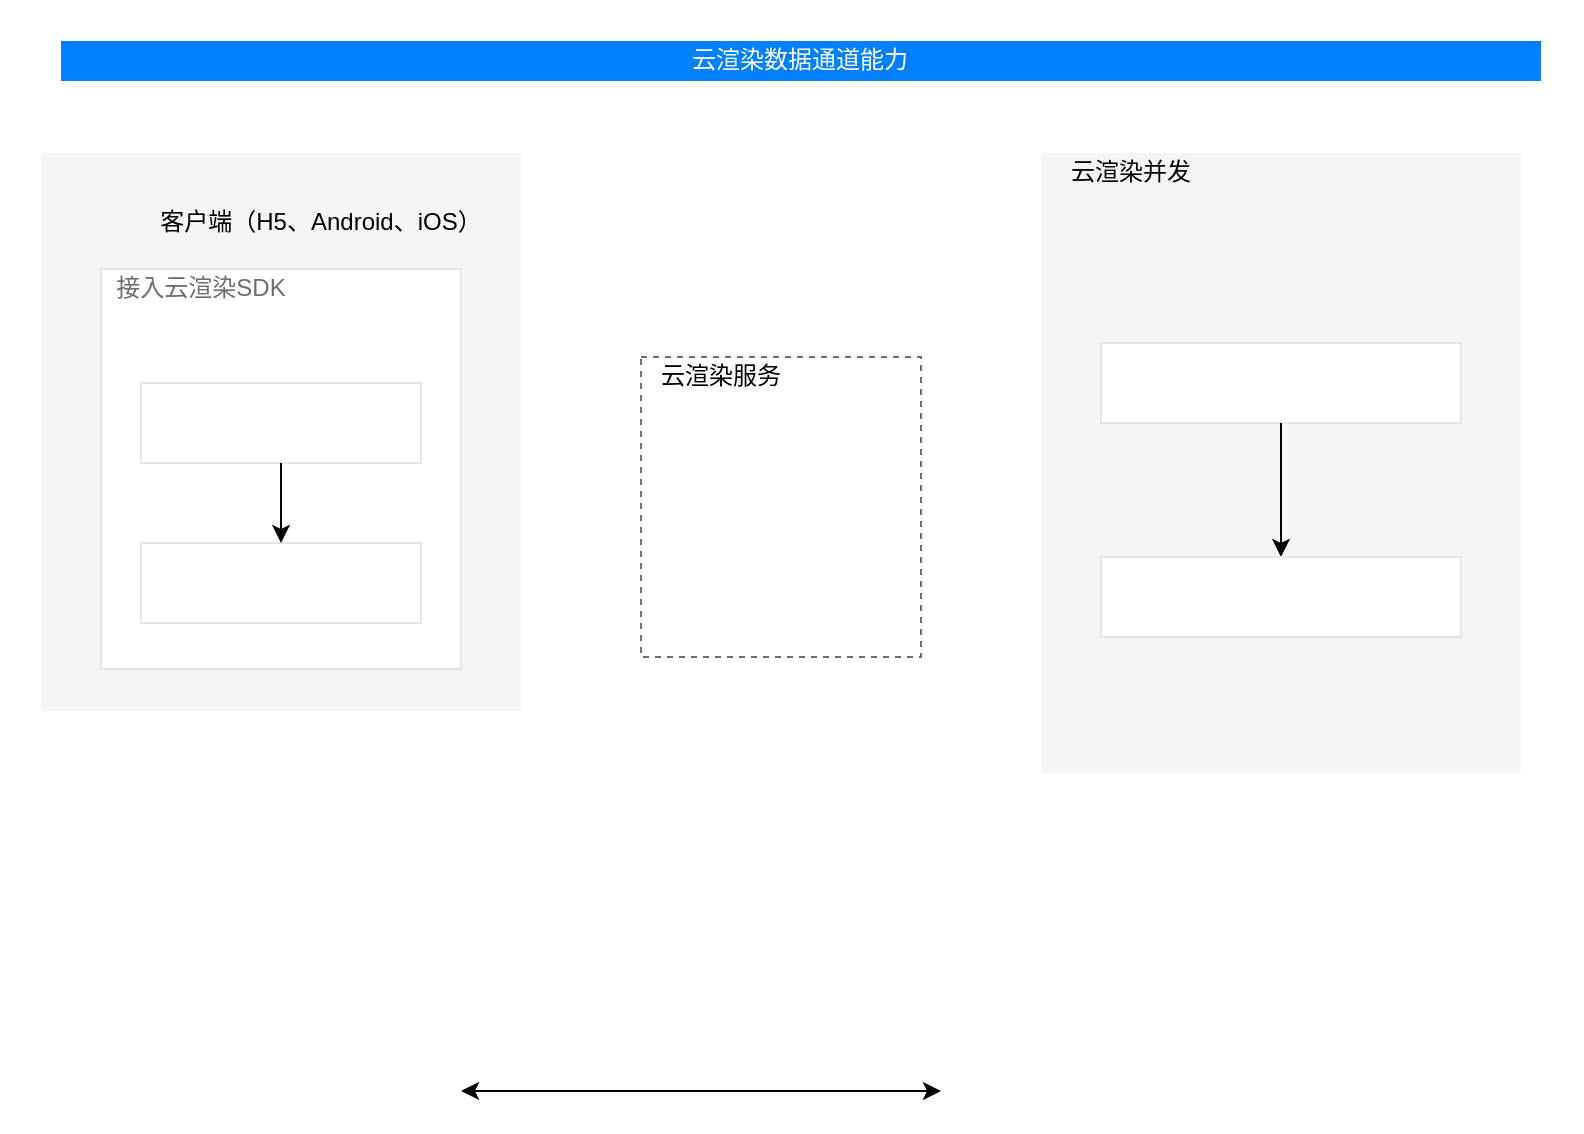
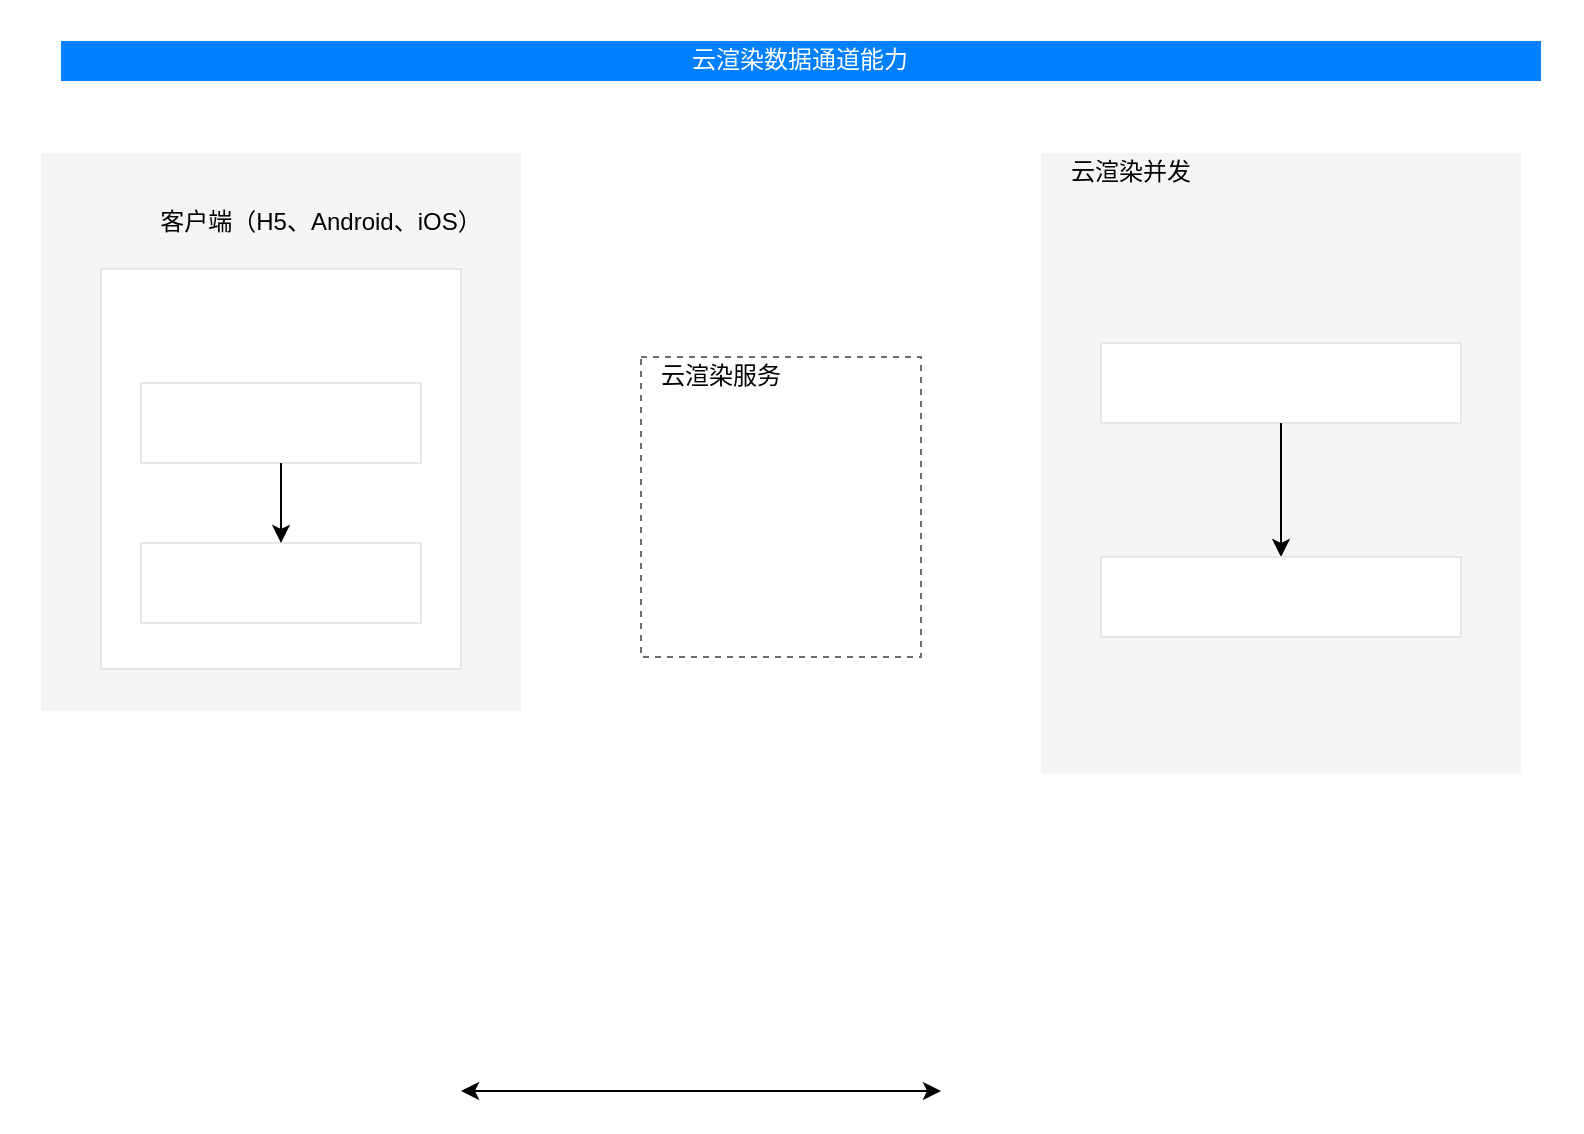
node "接入云渲染SDK": removed
